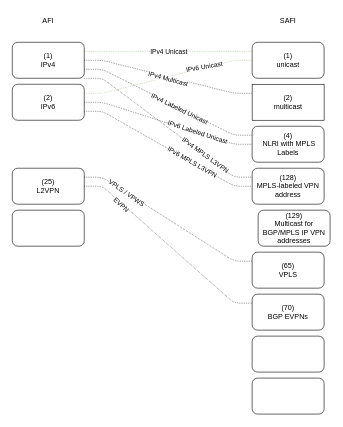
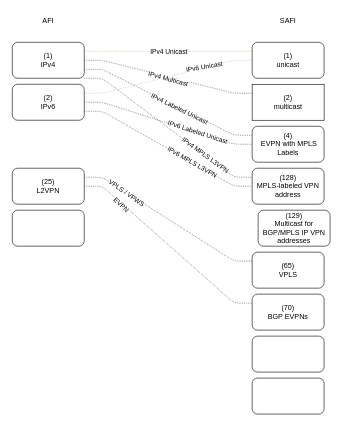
node "(4) NLRI with MPLS Labels": label "(4) NLRI with MPLS Labels" -> "(4) EVPN with MPLS Labels"
